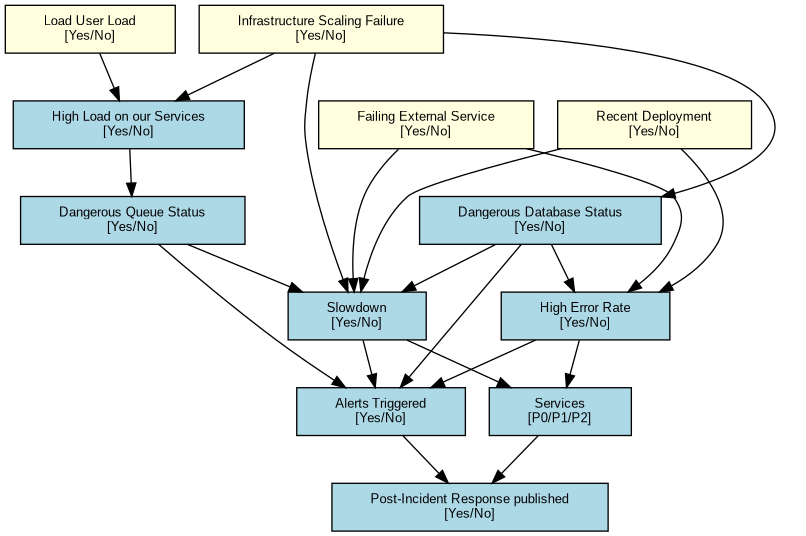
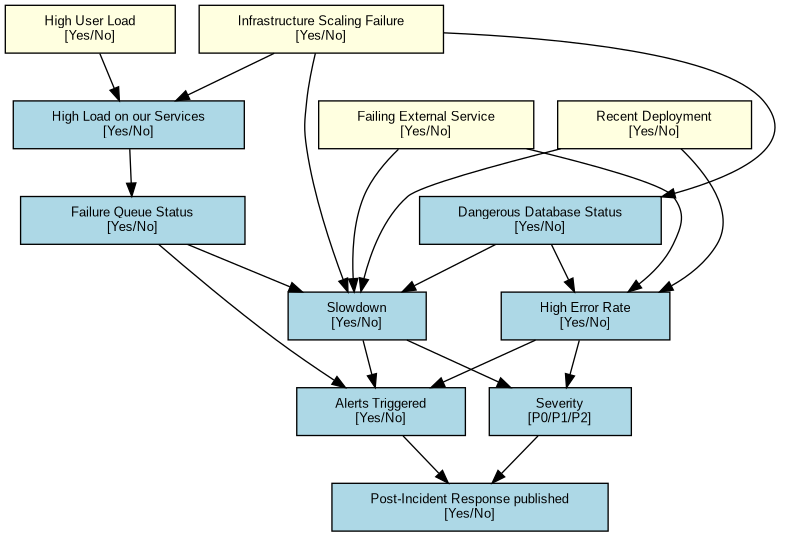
node "Load User Load [Yes/No]": label "Load User Load [Yes/No]" -> "High User Load [Yes/No]"
node "Dangerous Queue Status [Yes/No]": label "Dangerous Queue Status [Yes/No]" -> "Failure Queue Status [Yes/No]"
edge "Dangerous Database Status [Yes/No]" -> "Alerts Triggered [Yes/No]": removed
node "Services [P0/P1/P2]": label "Services [P0/P1/P2]" -> "Severity [P0/P1/P2]"
